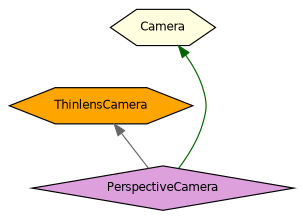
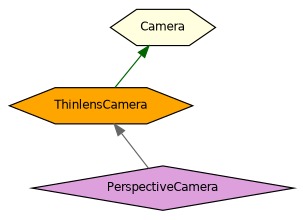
edge "PerspectiveCamera" -> "Camera": now "ThinlensCamera" -> "Camera"
